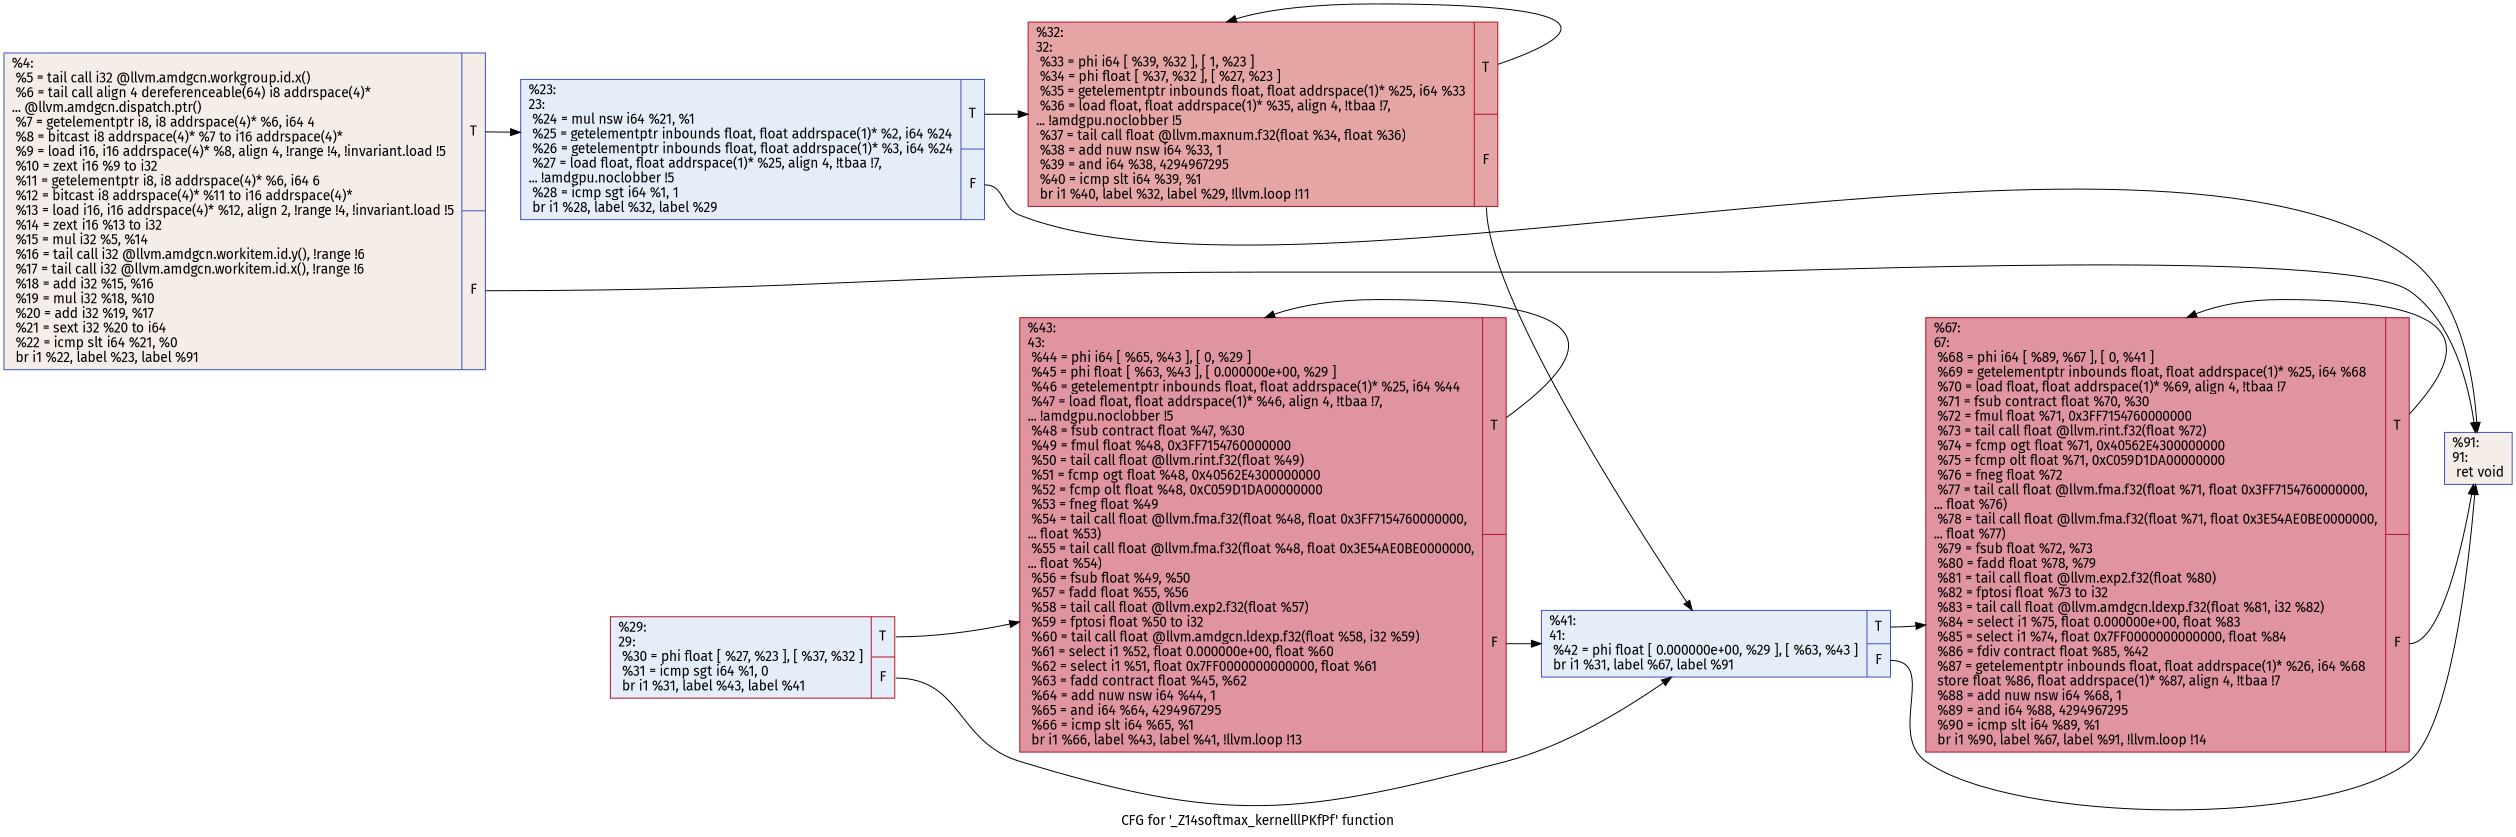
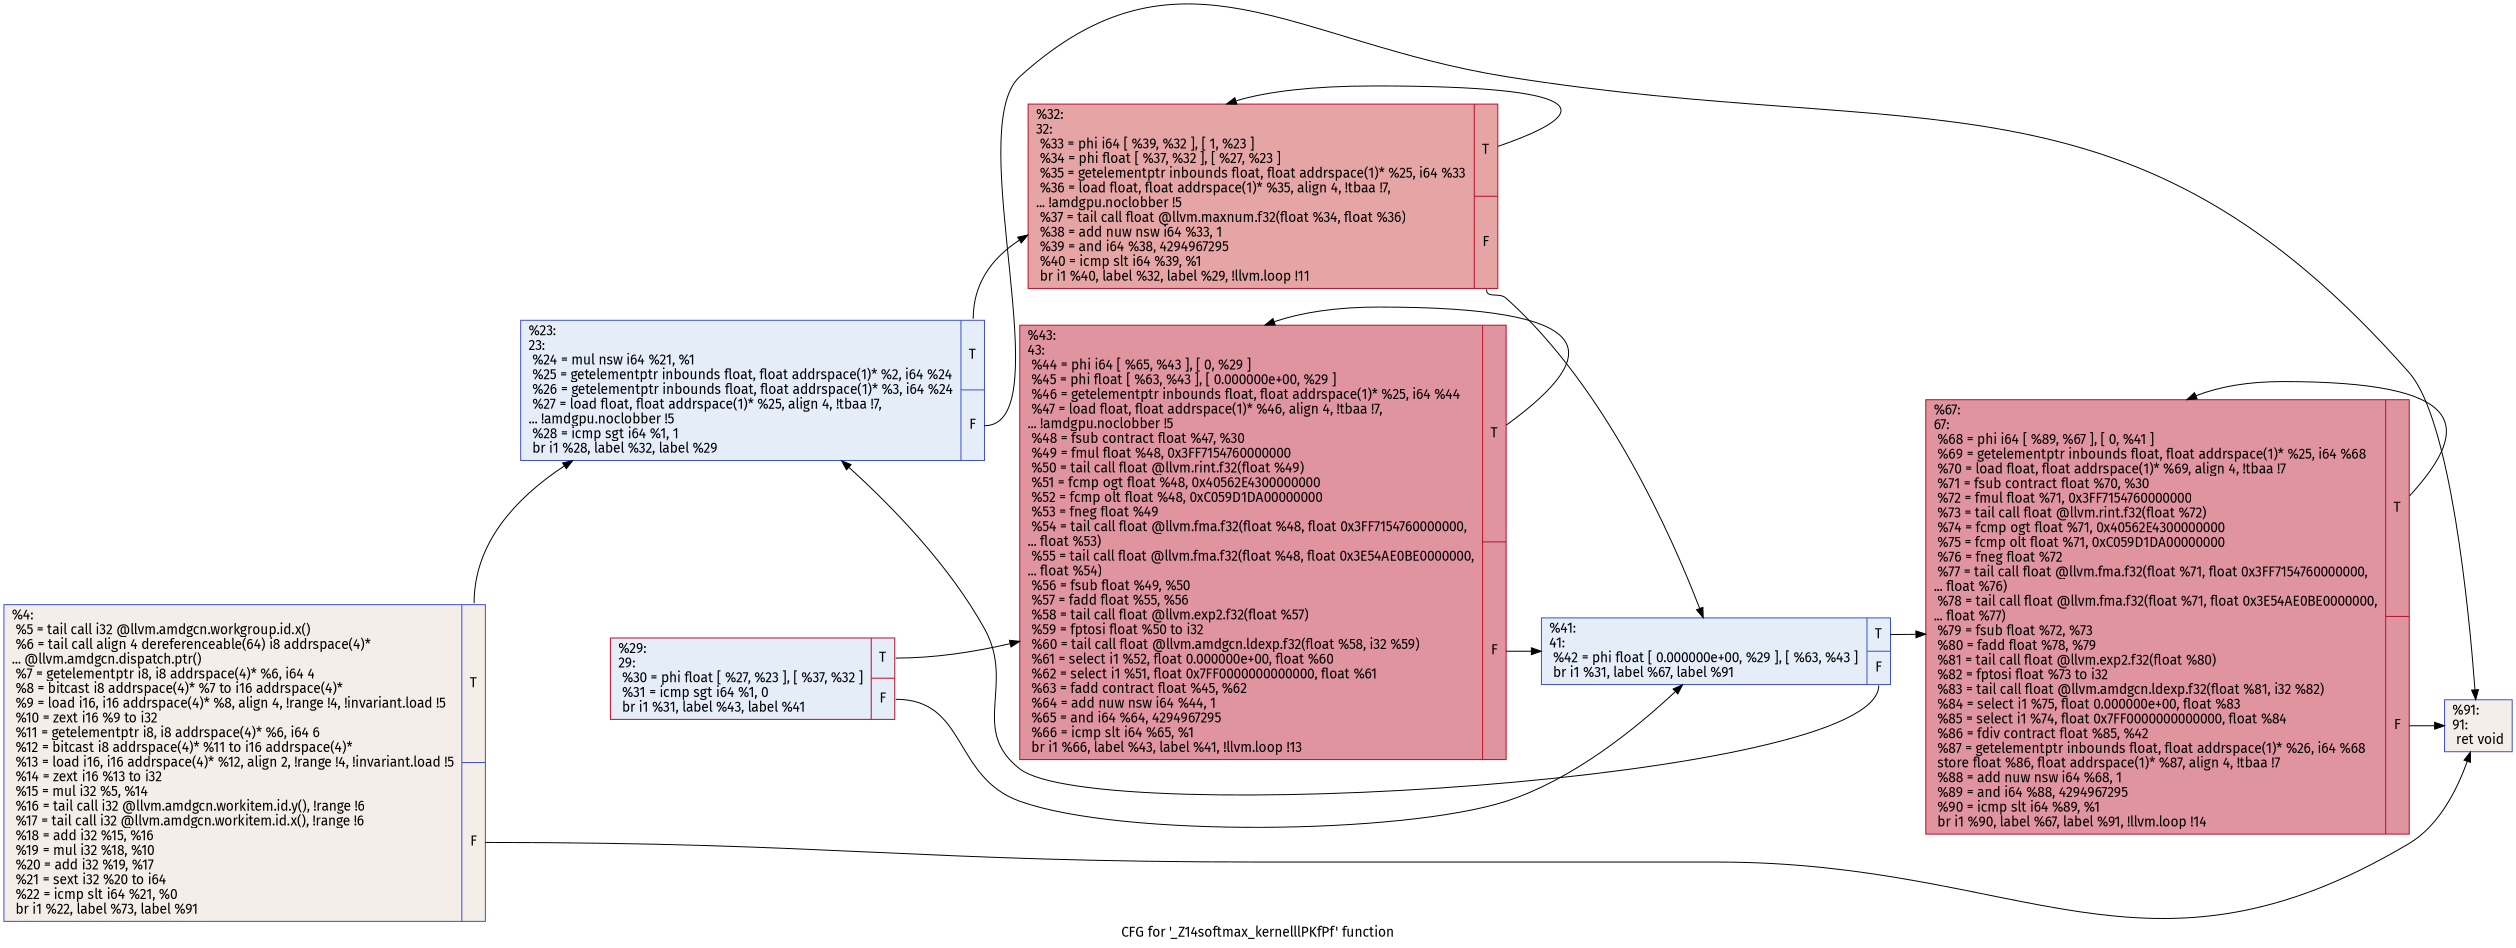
node "%4:": text "br i1 %22, label %23, label %91" -> "br i1 %22, label %73, label %91"
edge "%41:" -> "%91:": now "%41:" -> "%23:"
